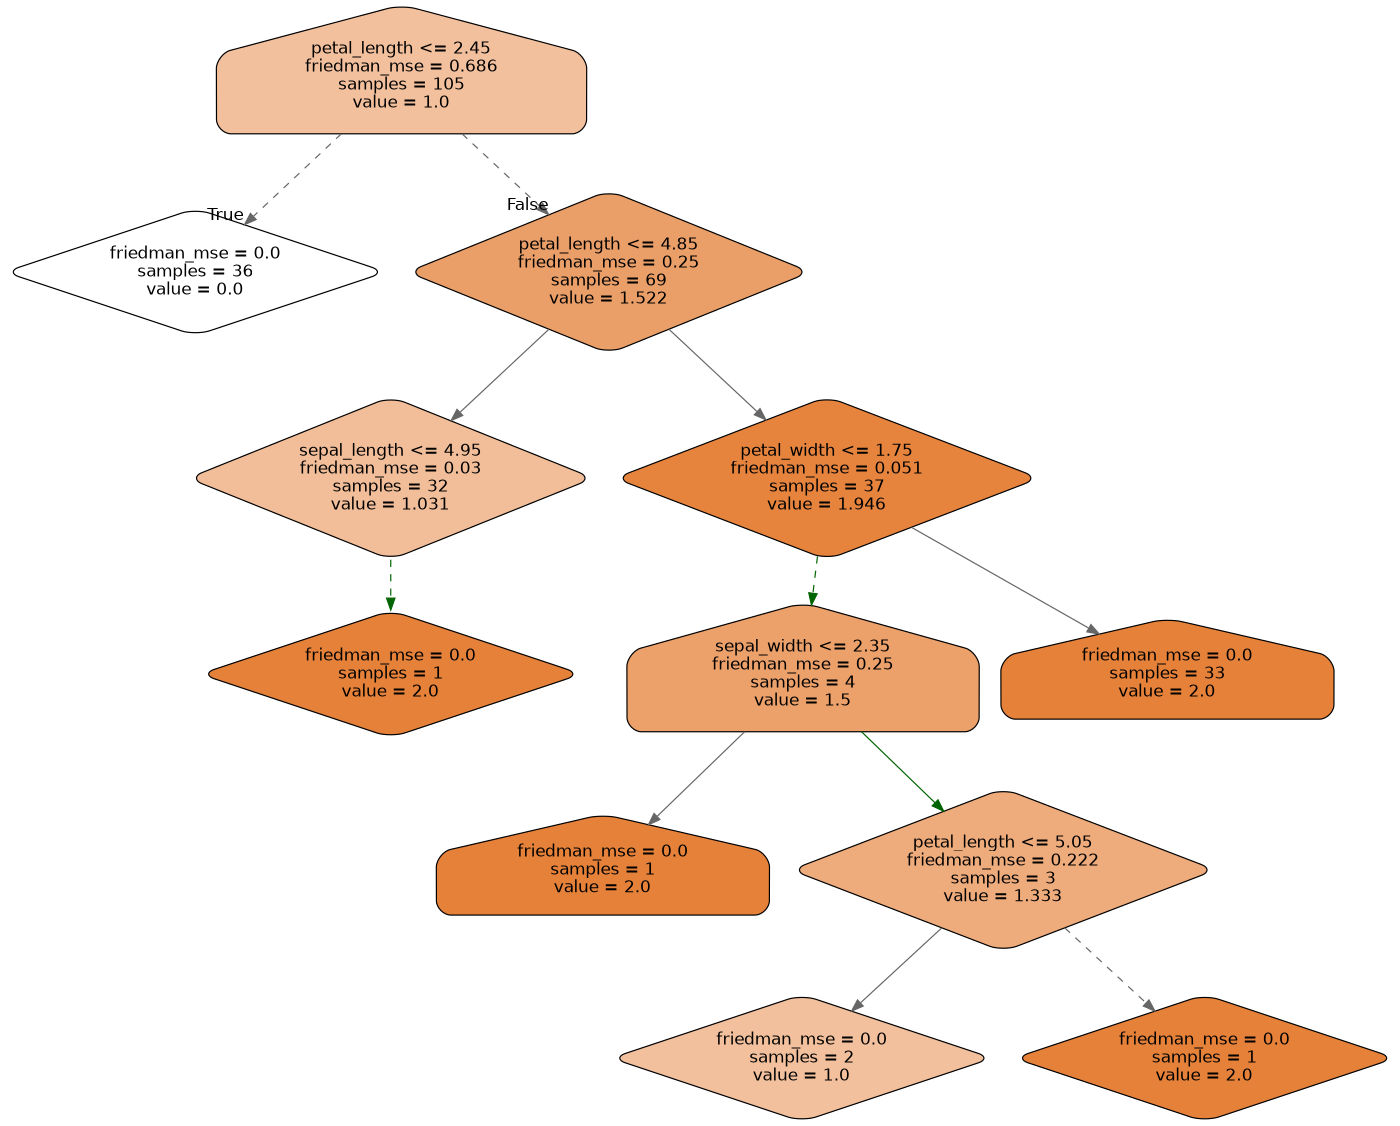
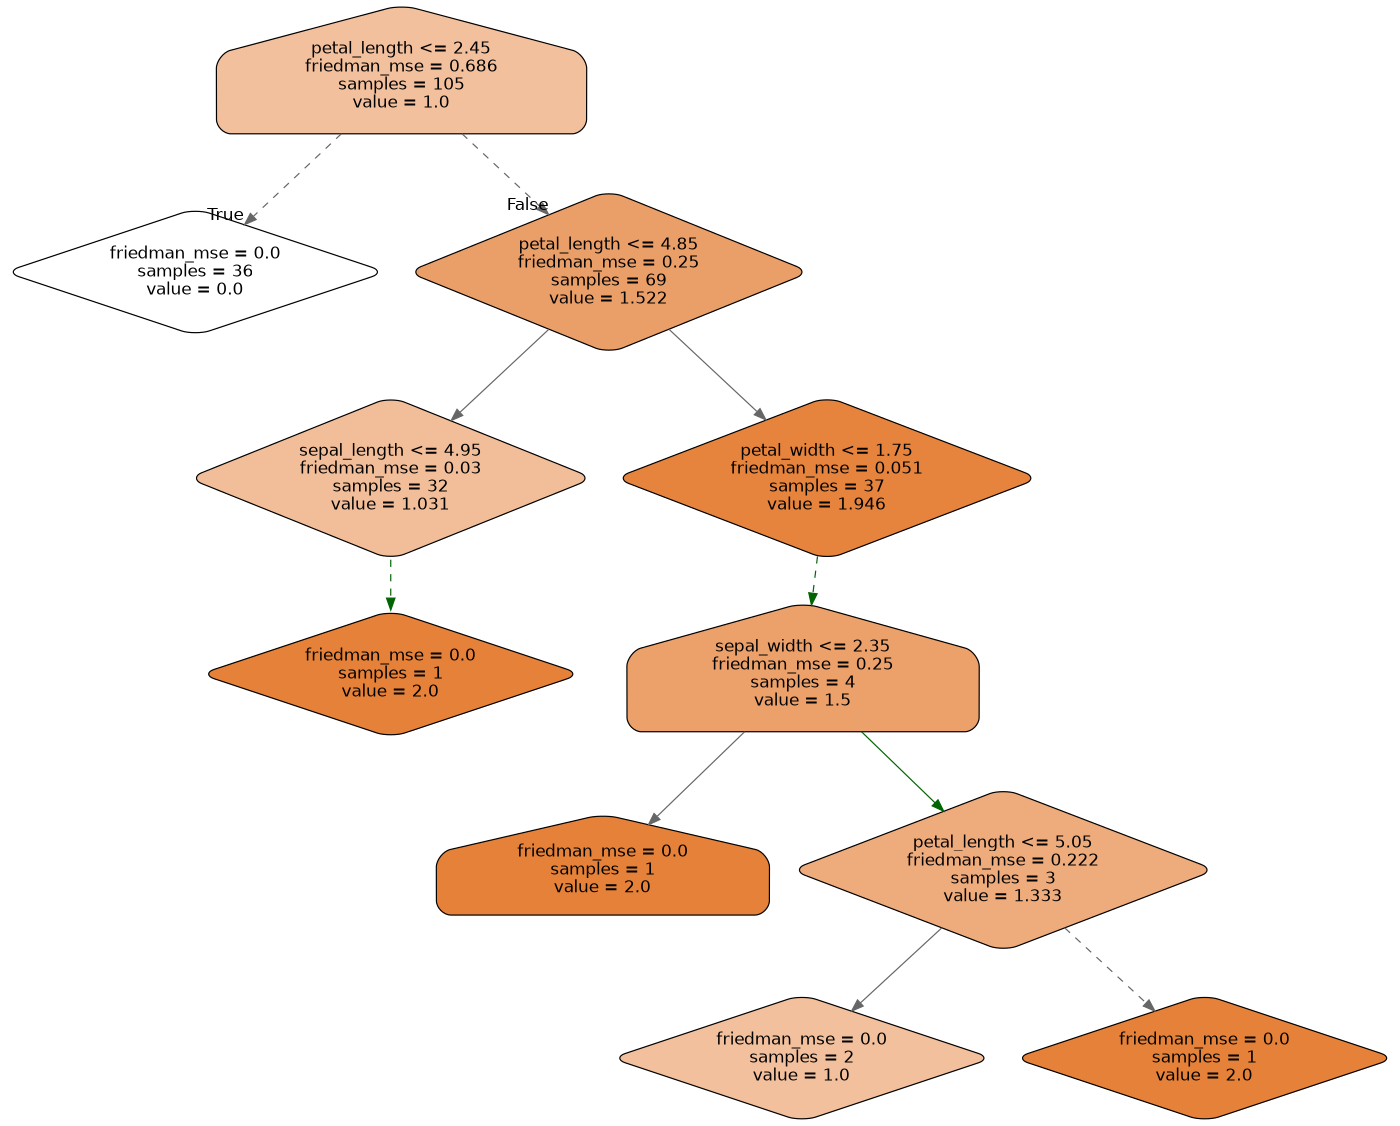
node "friedman_mse = 0.0 samples = 33 value = 2.0": removed
